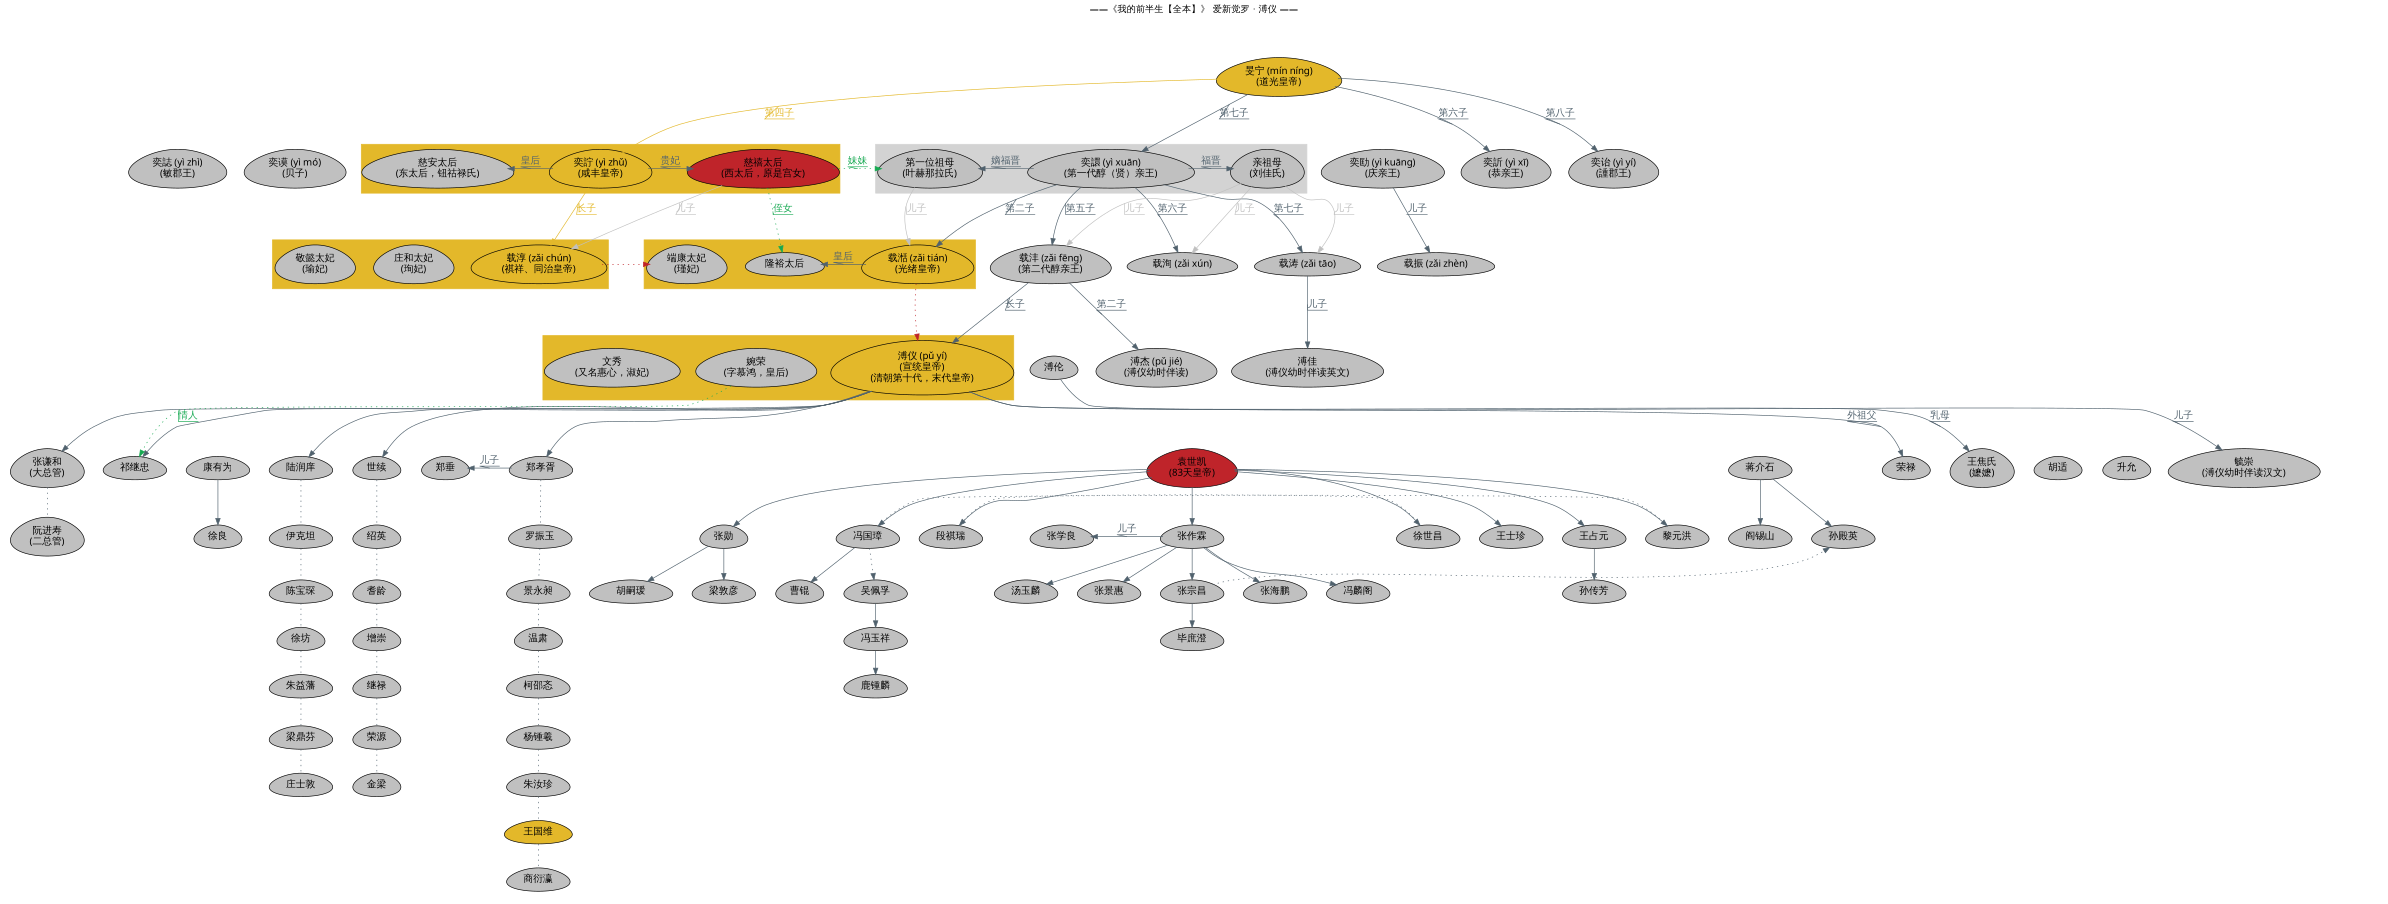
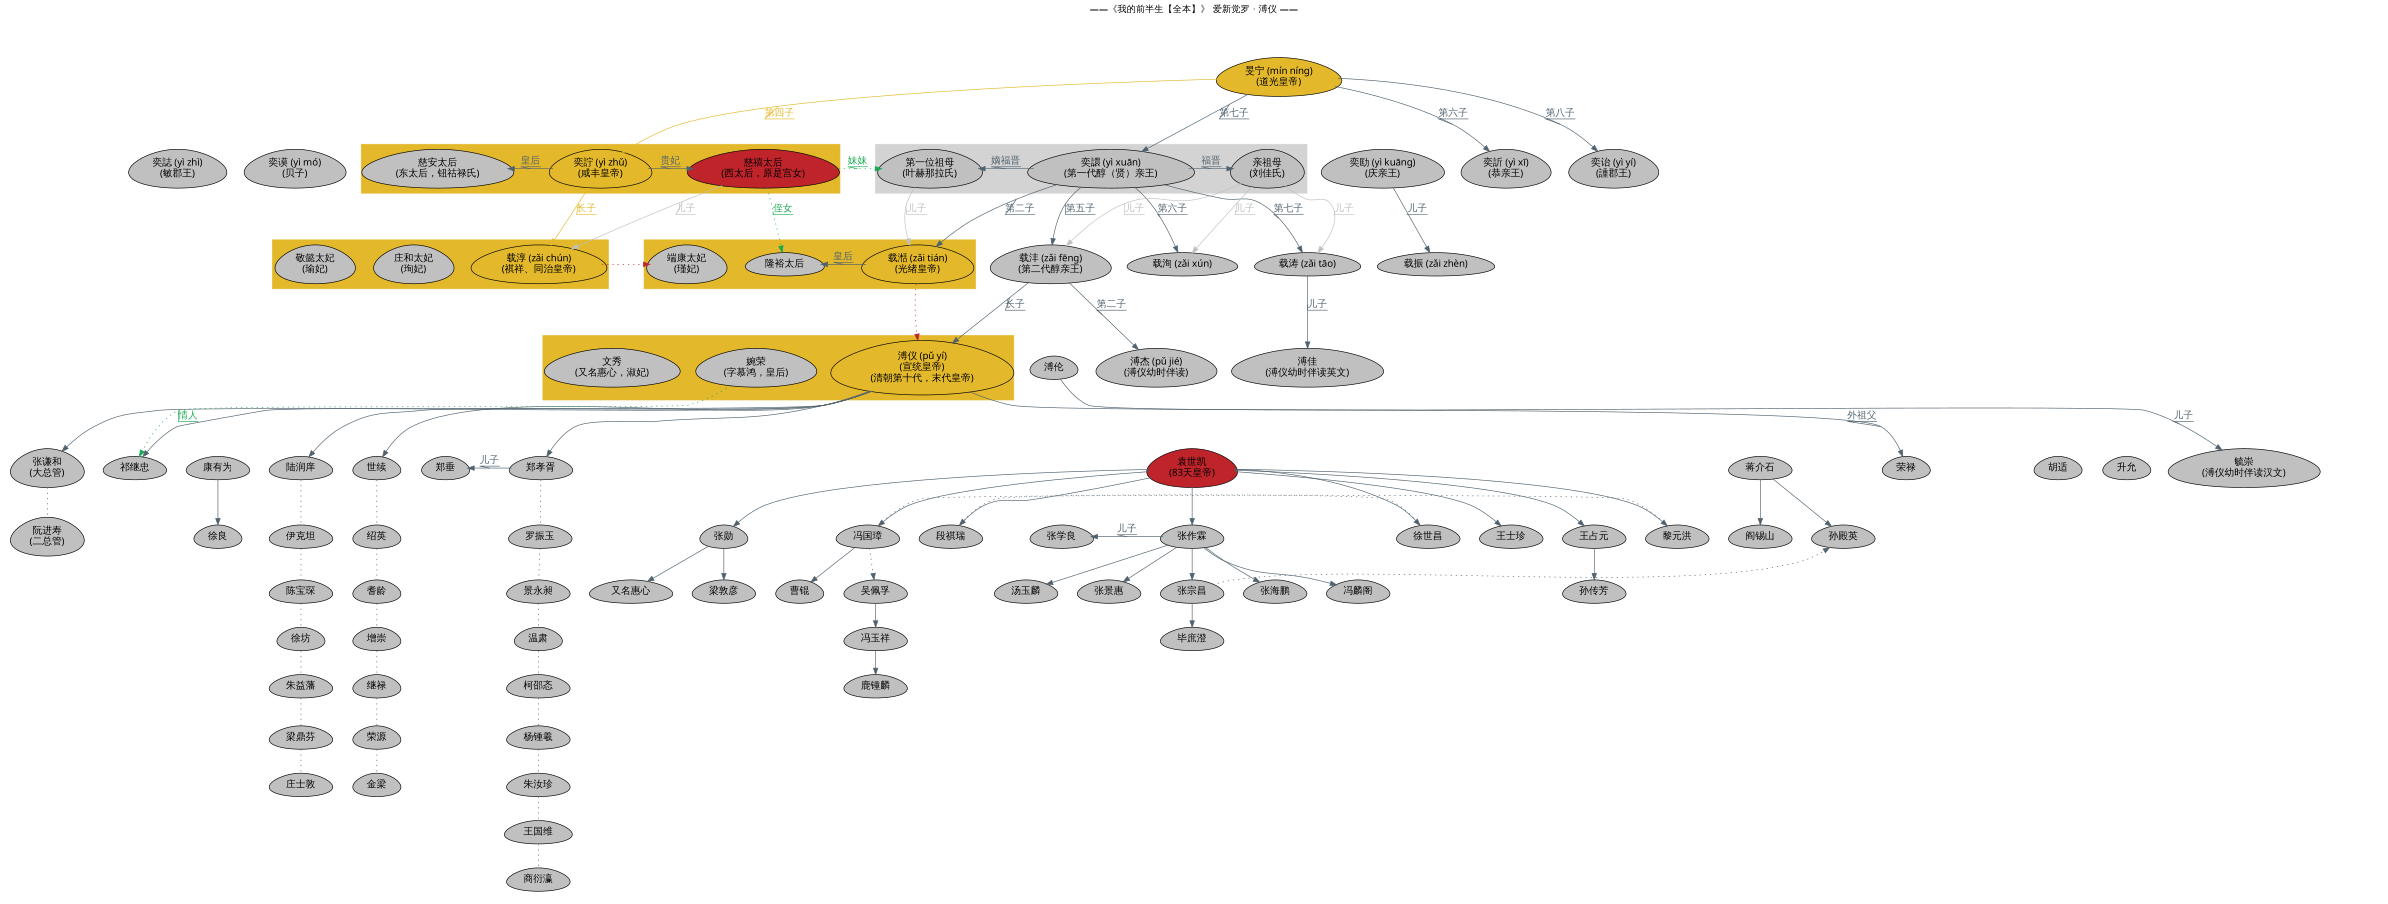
node "王焦氏 (嬷嬷)": removed
node "胡嗣瑗": label "胡嗣瑗" -> "又名惠心"
node "王国维": fillcolor #e3b82a -> grey
